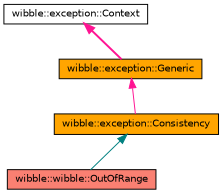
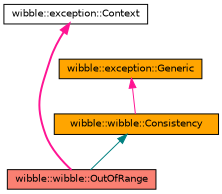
edge "wibble::exception::Generic" -> "wibble::exception::Context": now "wibble::wibble::OutOfRange" -> "wibble::exception::Context"
node "wibble::exception::Consistency": label "wibble::exception::Consistency" -> "wibble::wibble::Consistency"
